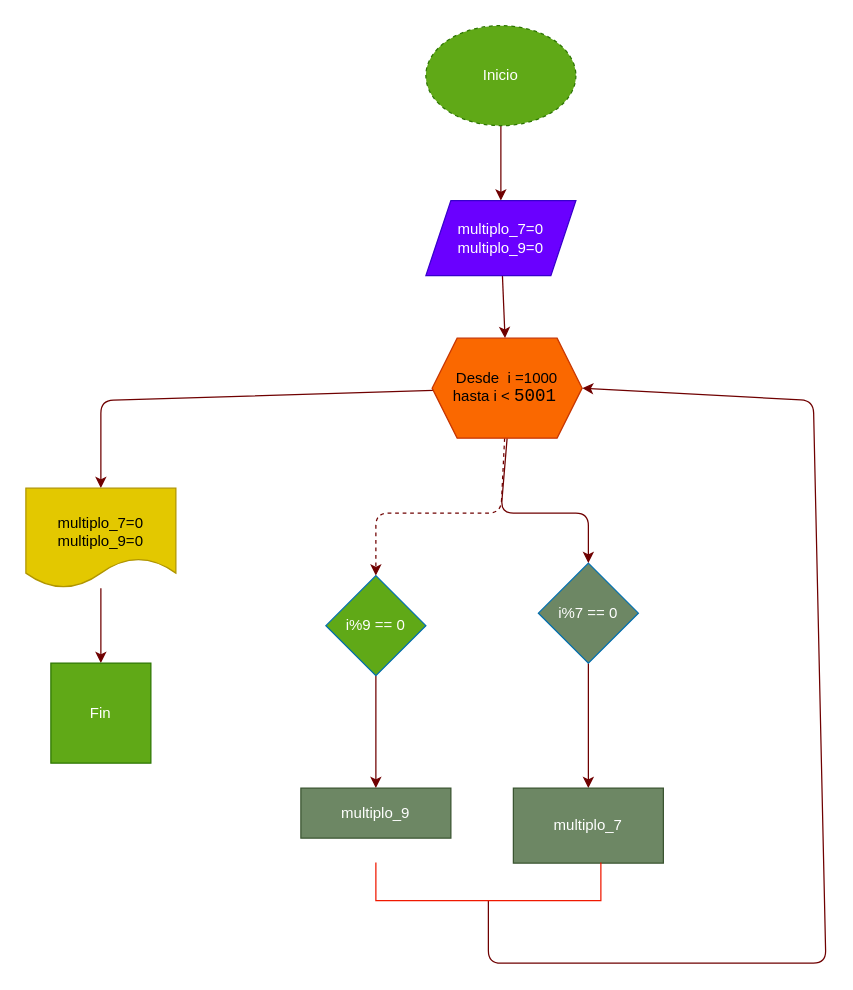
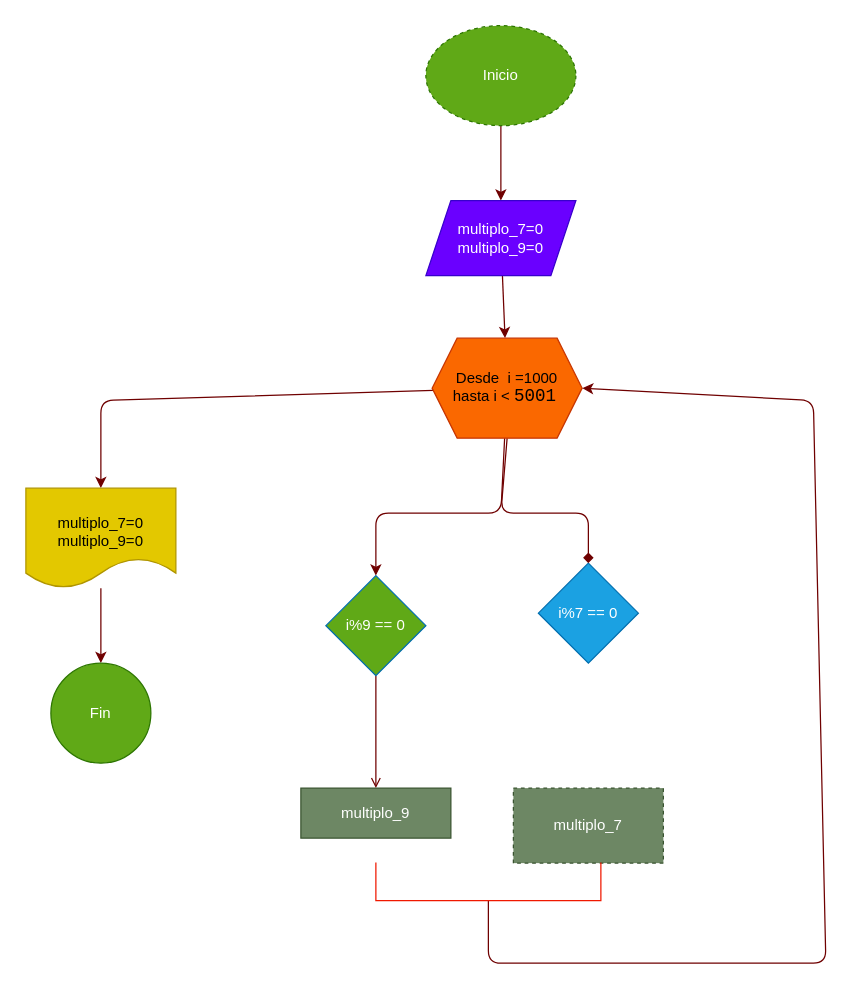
edge "Desde i =1000 hasta i < 5001" -> "i%9 == 0": style dashed -> solid
edge "Desde i =1000 hasta i < 5001" -> "i%7 == 0": arrowhead classic -> diamond
node "i%7 == 0": fillcolor #6d8764 -> #1ba1e2
node "Fin": shape rectangle -> ellipse
edge "i%7 == 0" -> "multiplo_7": removed
edge "i%9 == 0" -> "multiplo_9": arrowhead classic -> open
node "multiplo_7": style solid -> dashed
